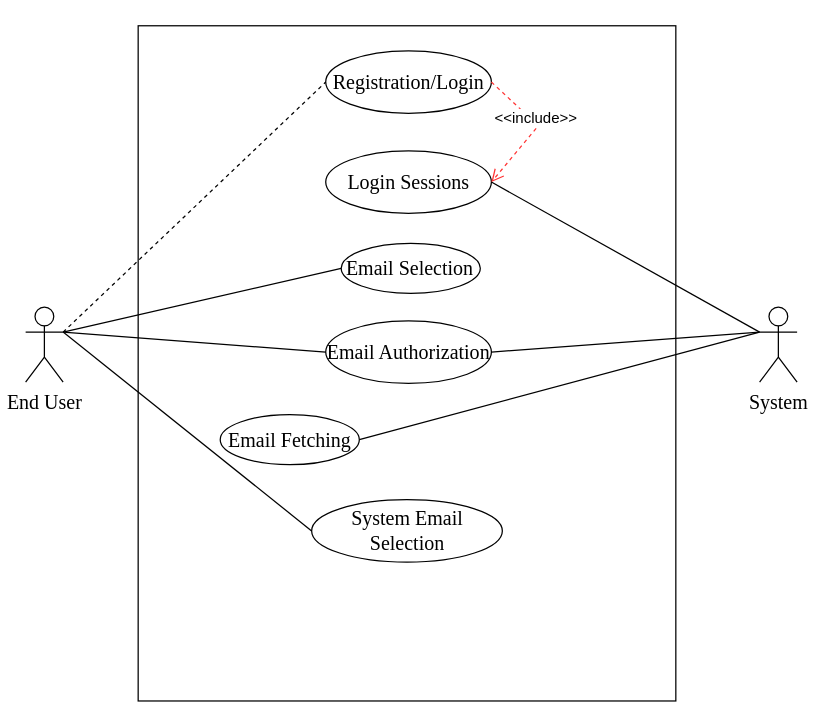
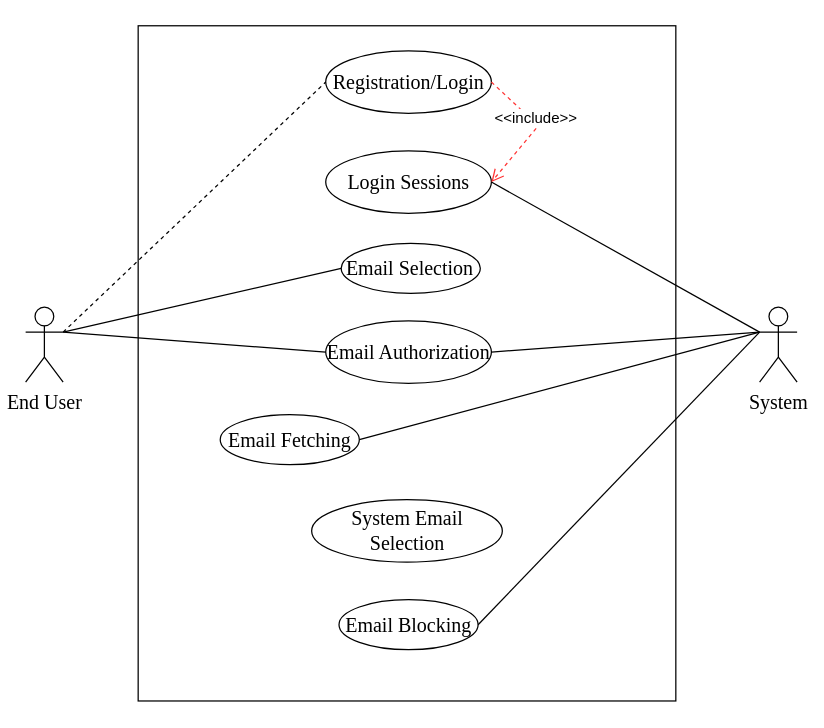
edge "End User" -- "System Email Selection": removed
edge "System" -- "Email Blocking": added
node "Email Blocking": added
